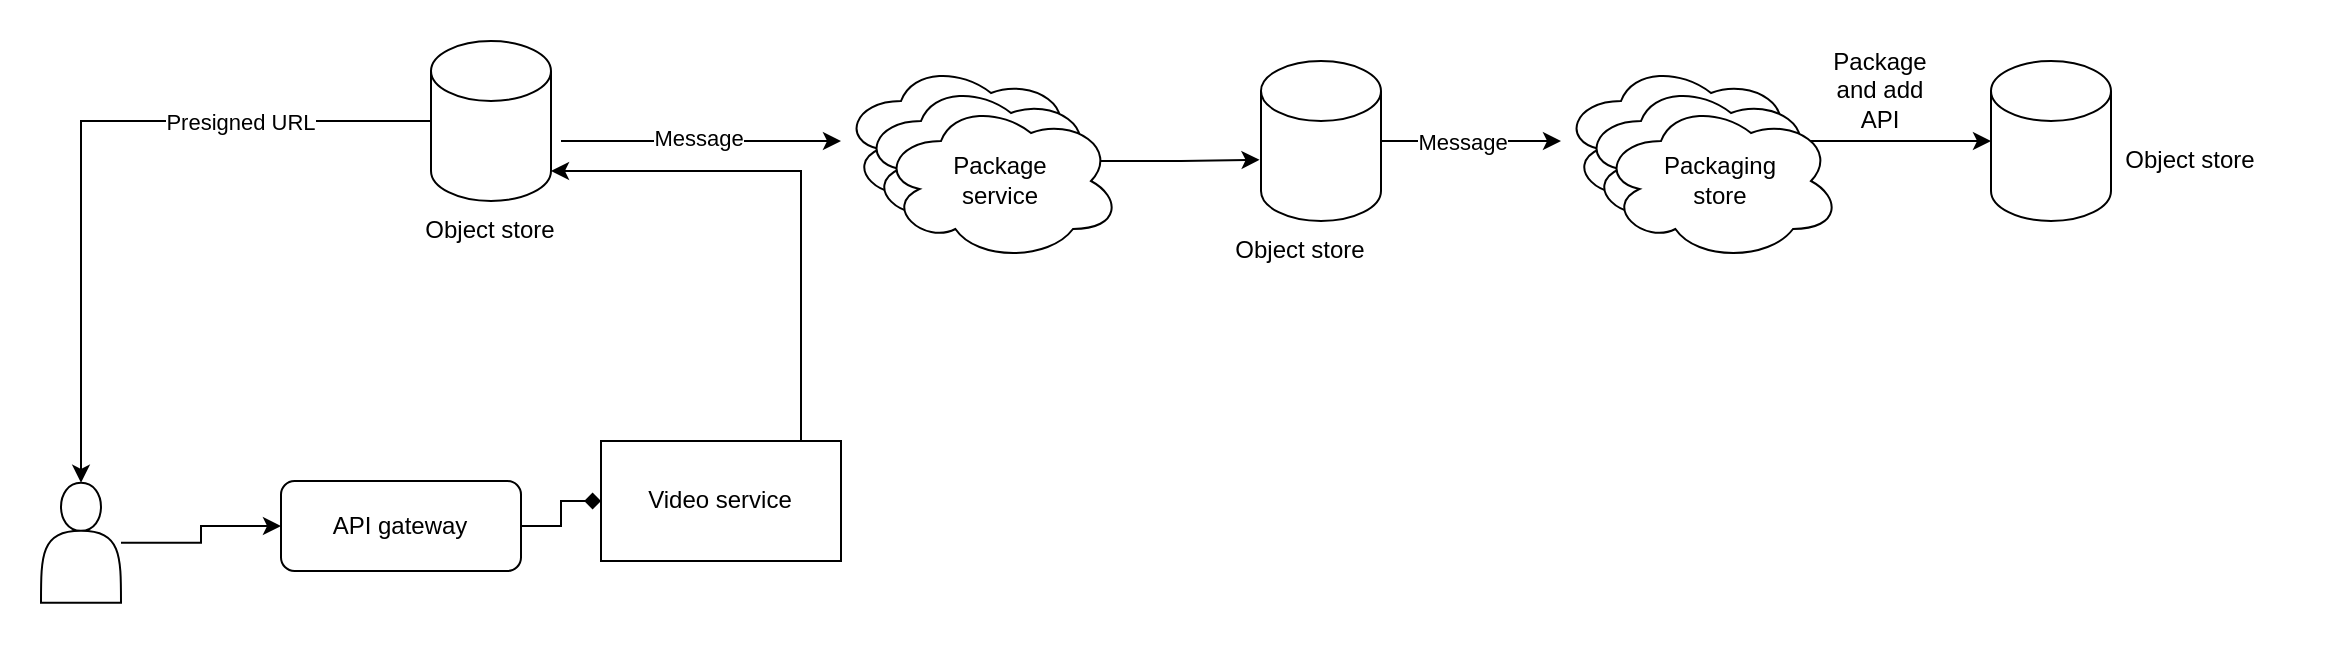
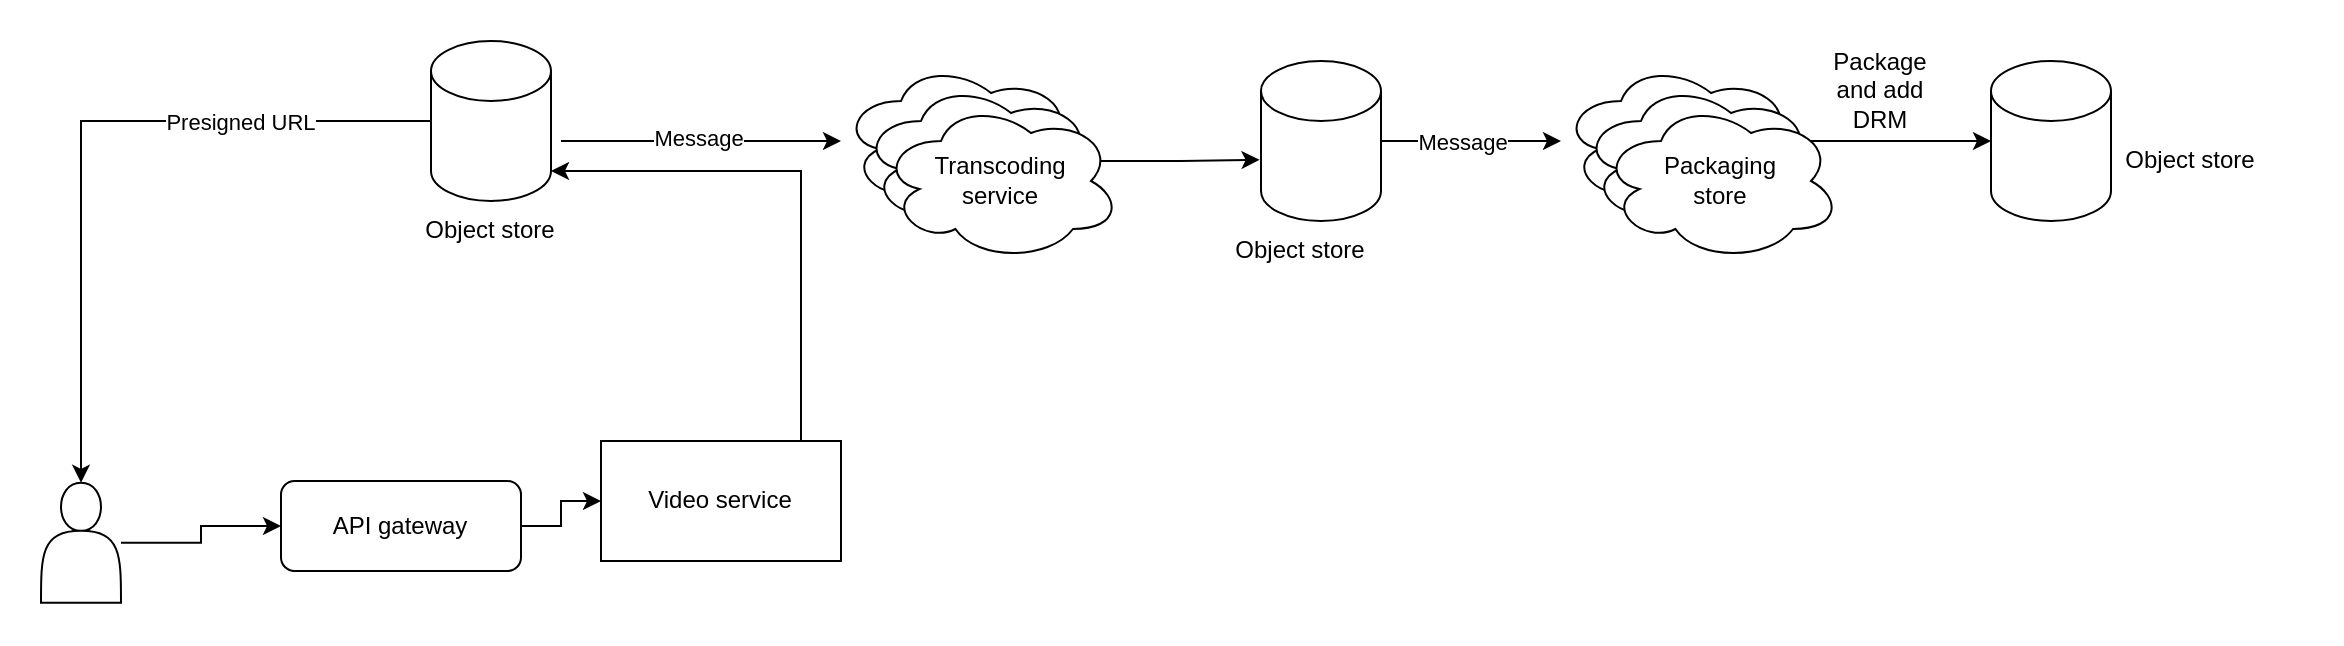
node "Package and add API": label "Package and add API" -> "Package and add DRM"
node "Package service": label "Package service" -> "Transcoding service"
edge "API gateway" -> "Video service": arrowhead diamond -> classic
